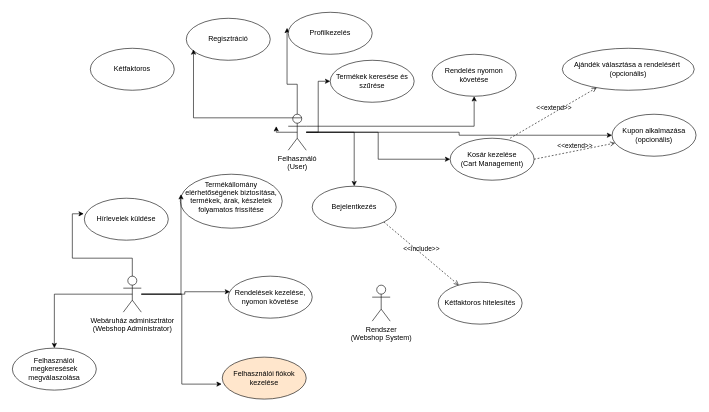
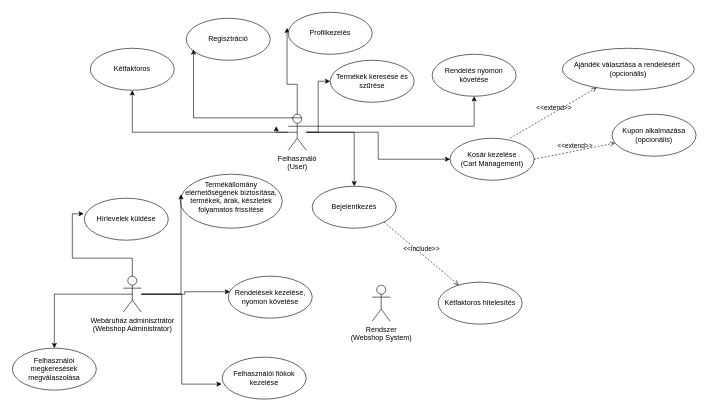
edge "Felhasználó (User)" -> "Kupon alkalmazása (opcionális)": now "Felhasználó (User)" -> "Kétfaktoros"
node "Felhasználói fiókok kezelése": fillcolor #ffe6cc -> #ffffff
